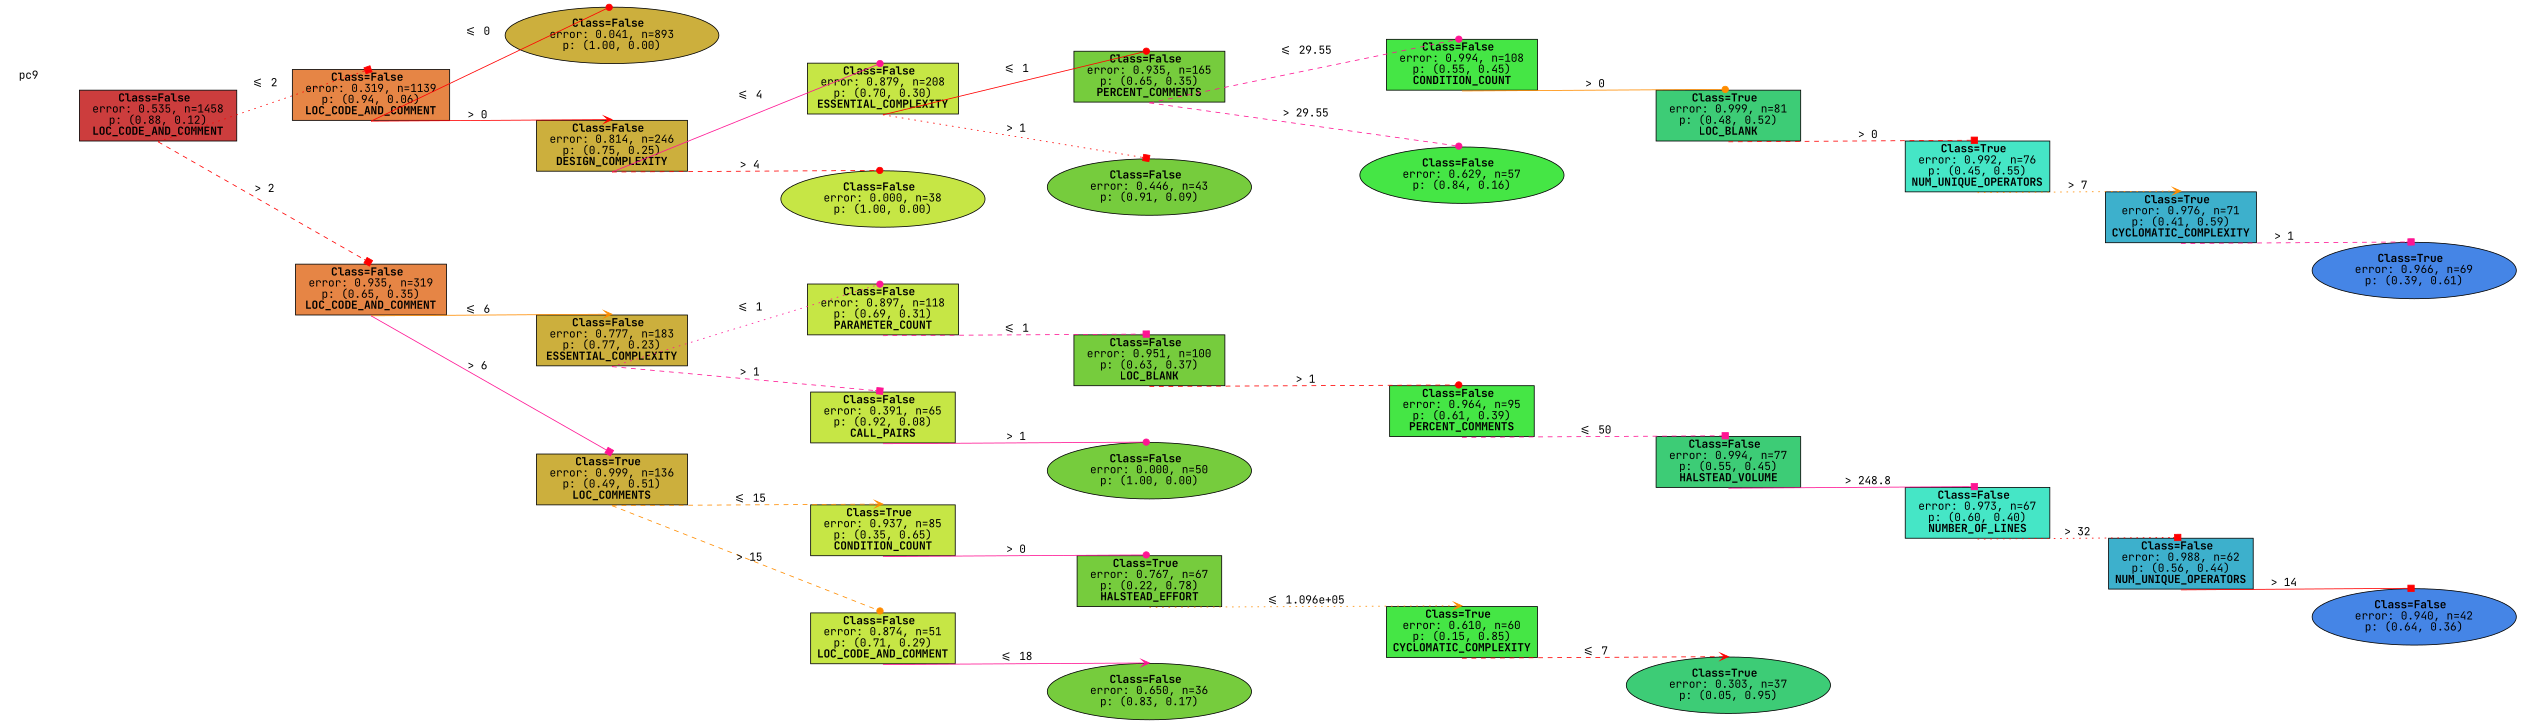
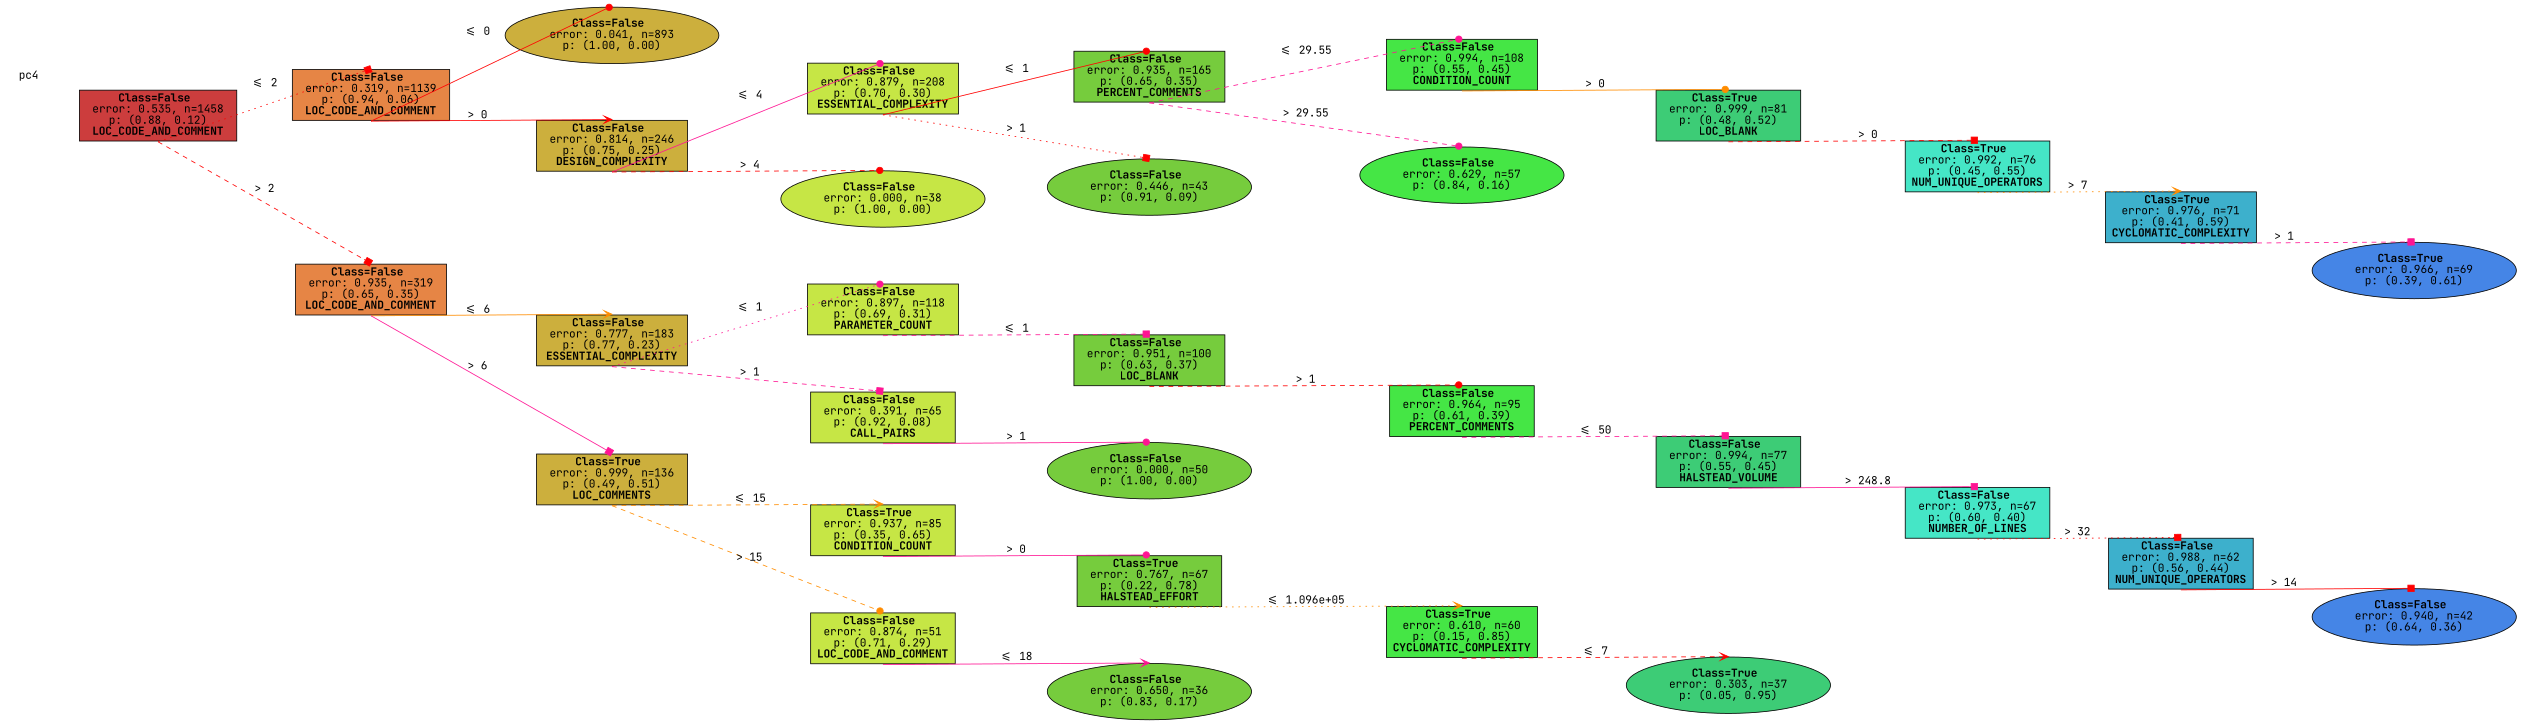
node "pc9": label "pc9" -> "pc4"
